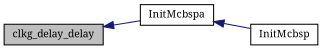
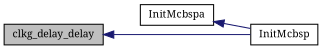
edge "InitMcbspa" -> "clkg_delay_delay": now "InitMcbsp" -> "clkg_delay_delay"
